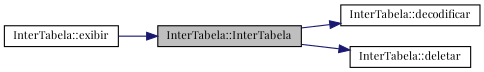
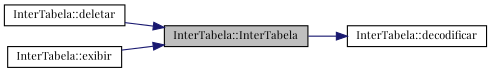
edge "InterTabela::InterTabela" -> "InterTabela::deletar": reversed
